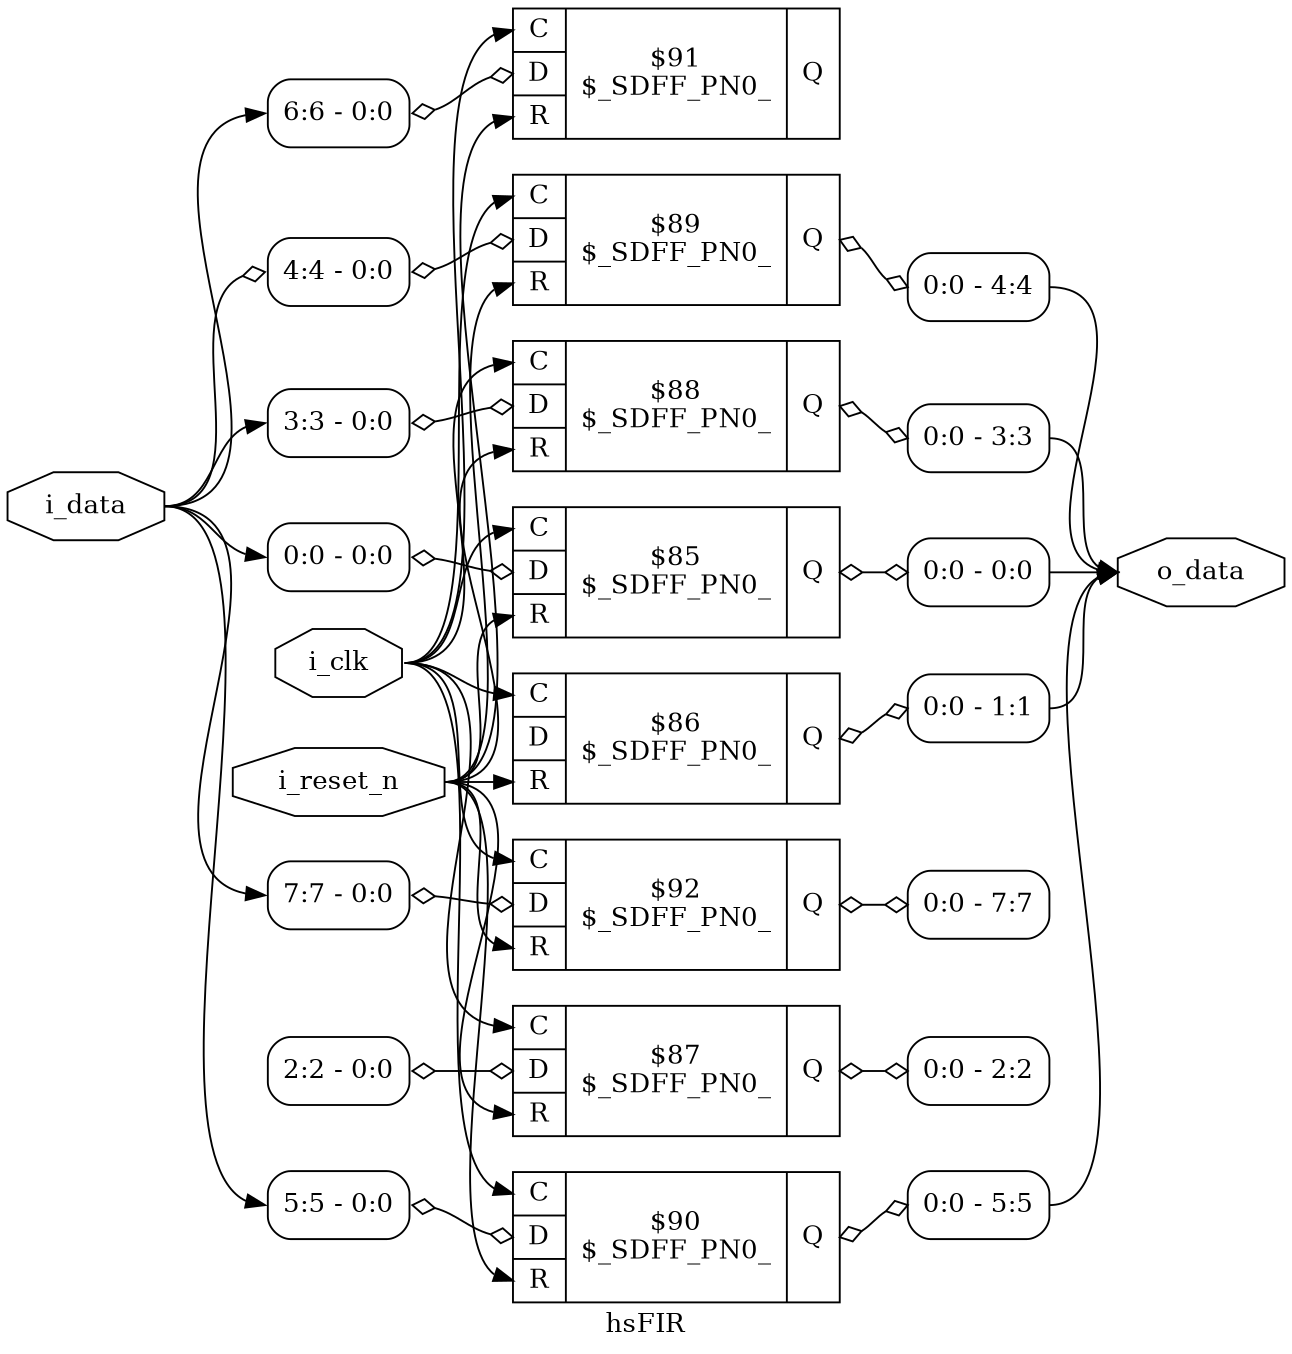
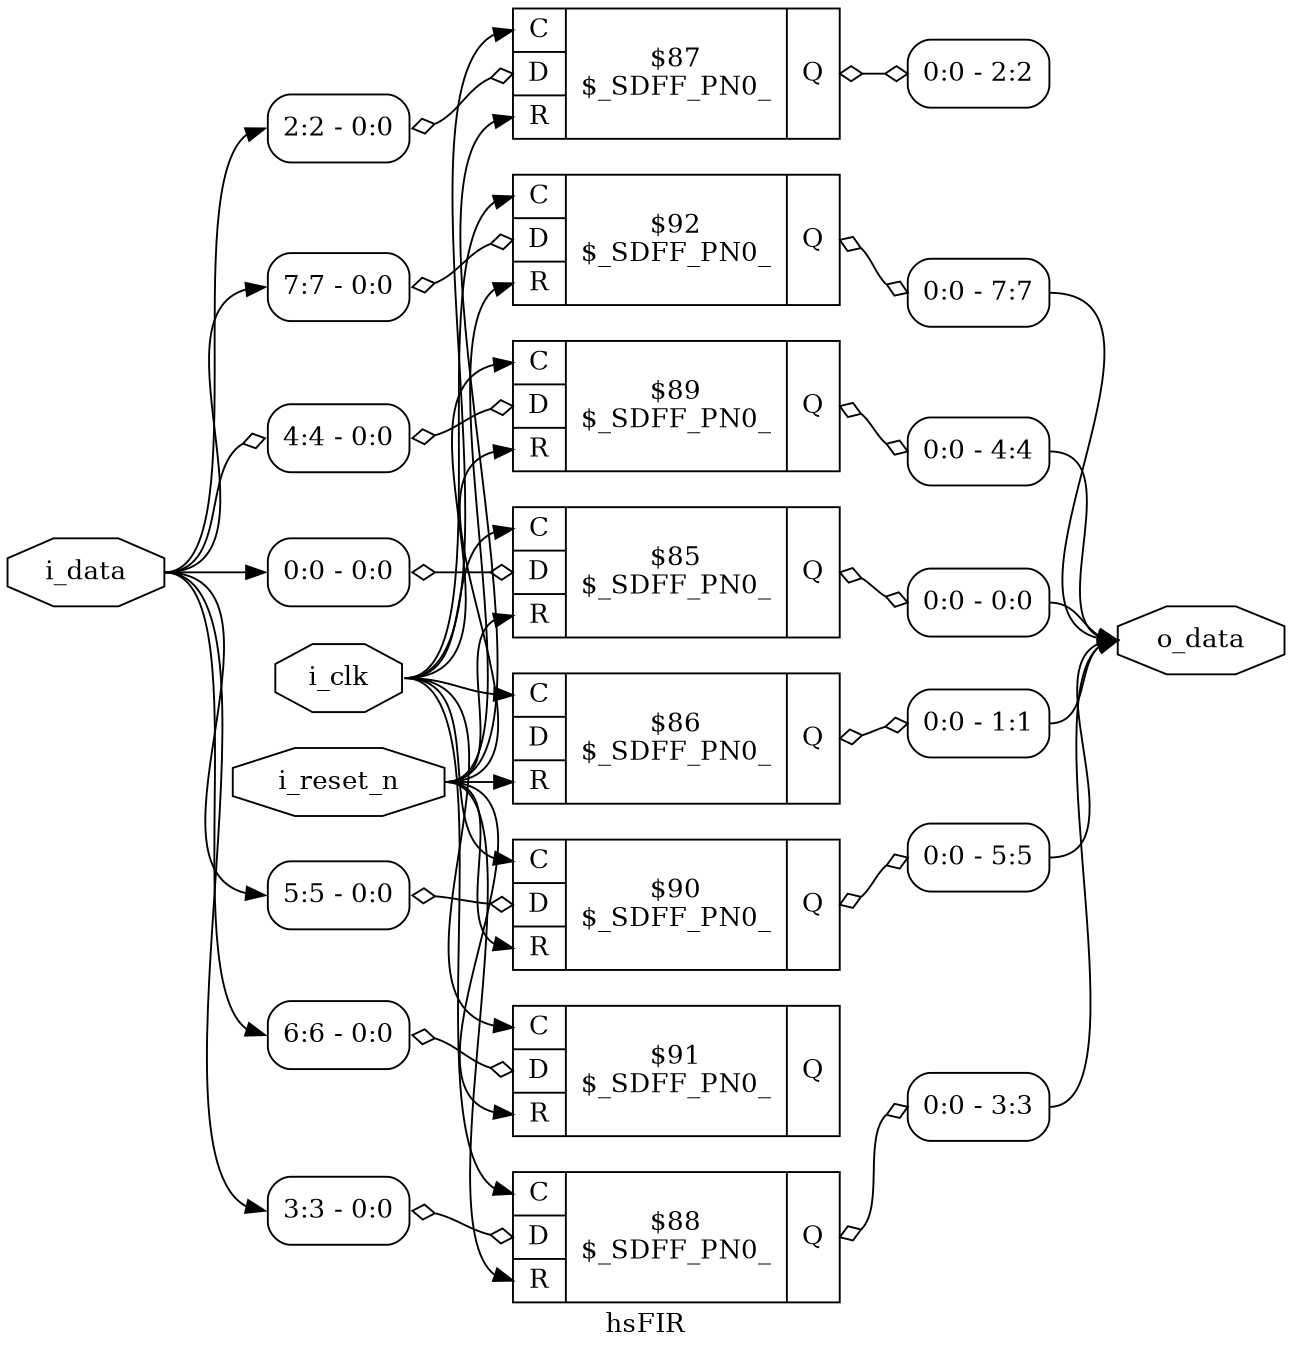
edge "i_data" -> "2:2 - 0:0": added
edge "0:0 - 7:7" -> "o_data": added
